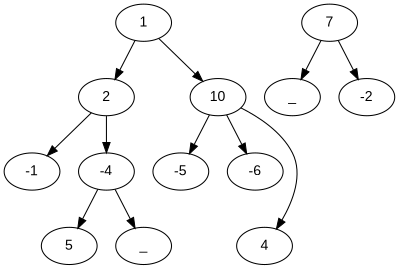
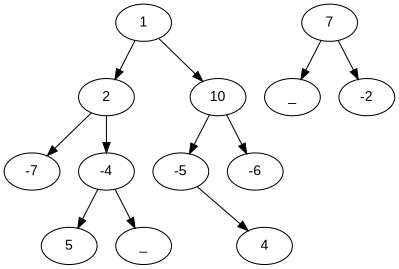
edge "10" -> "4": now "-5" -> "4"
node "-1": label "-1" -> "-7"
